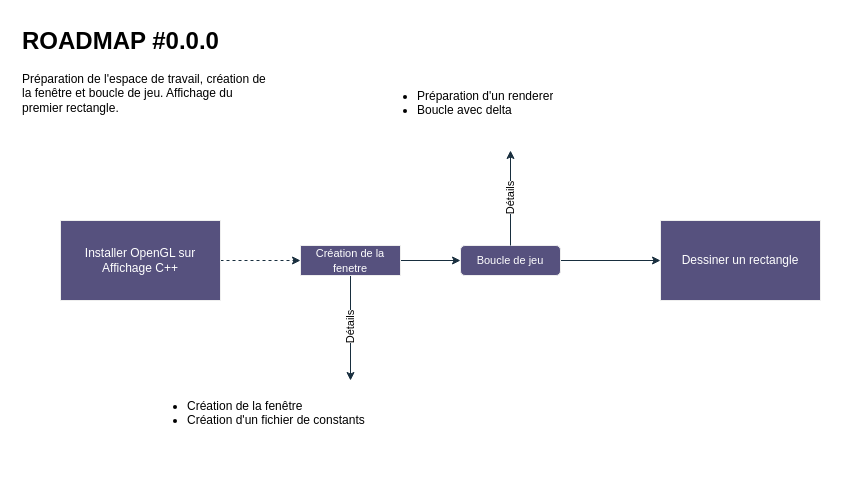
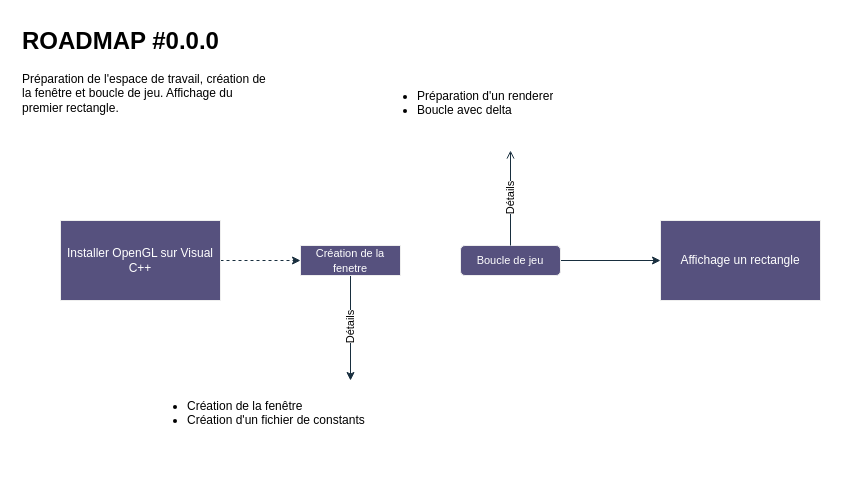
edge "Boucle de jeu" -> "Préparation d'un renderer Boucle avec delta": arrowhead classic -> open
node "Installer OpenGL sur Affichage C++": label "Installer OpenGL sur Affichage C++" -> "Installer OpenGL sur Visual C++"
edge "Création de la fenetre" -> "Boucle de jeu": removed
node "Dessiner un rectangle": label "Dessiner un rectangle" -> "Affichage un rectangle"
